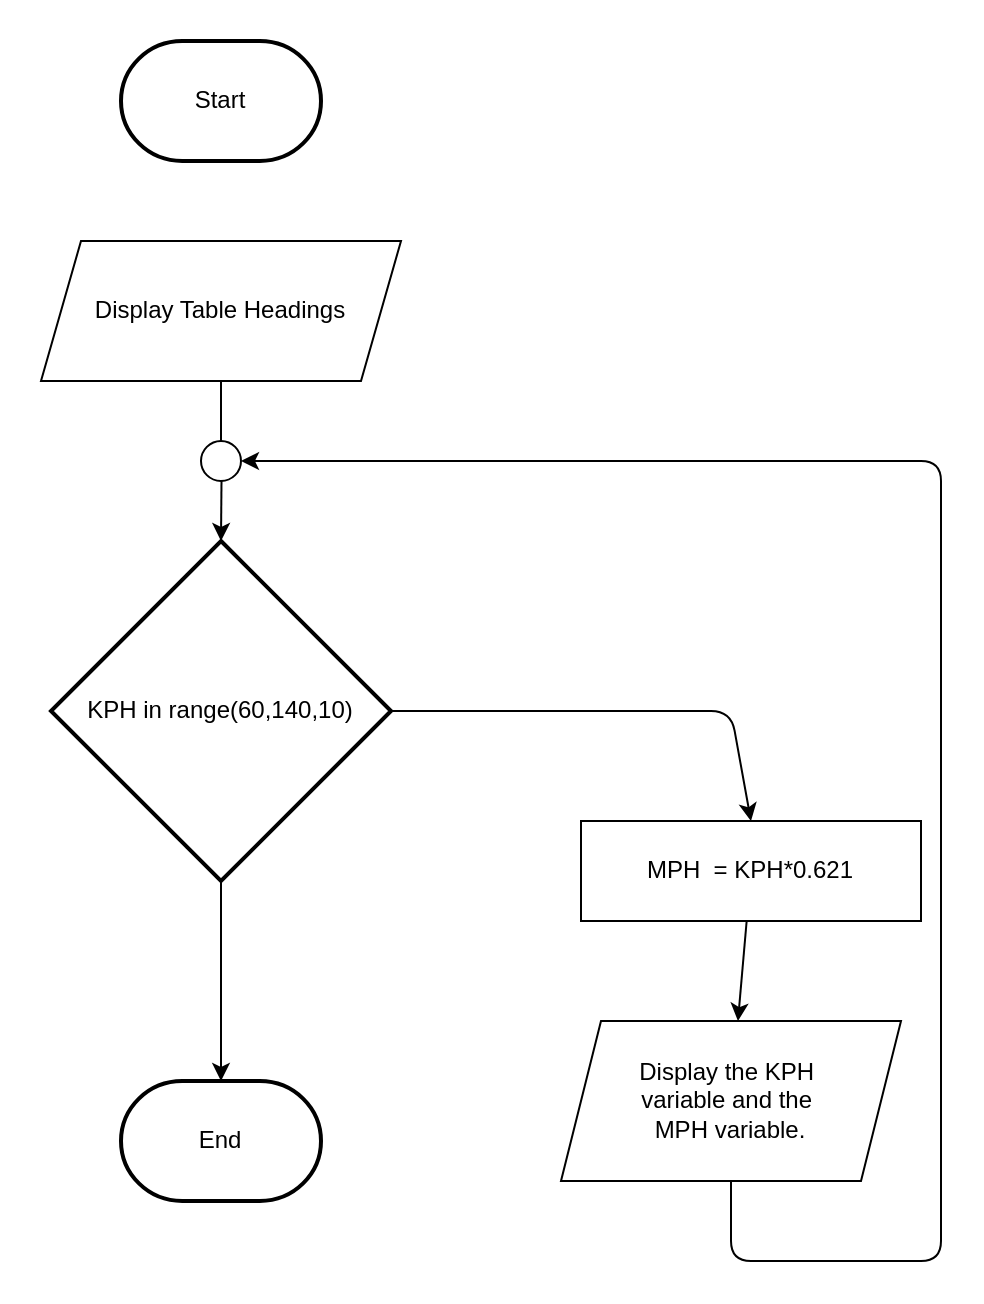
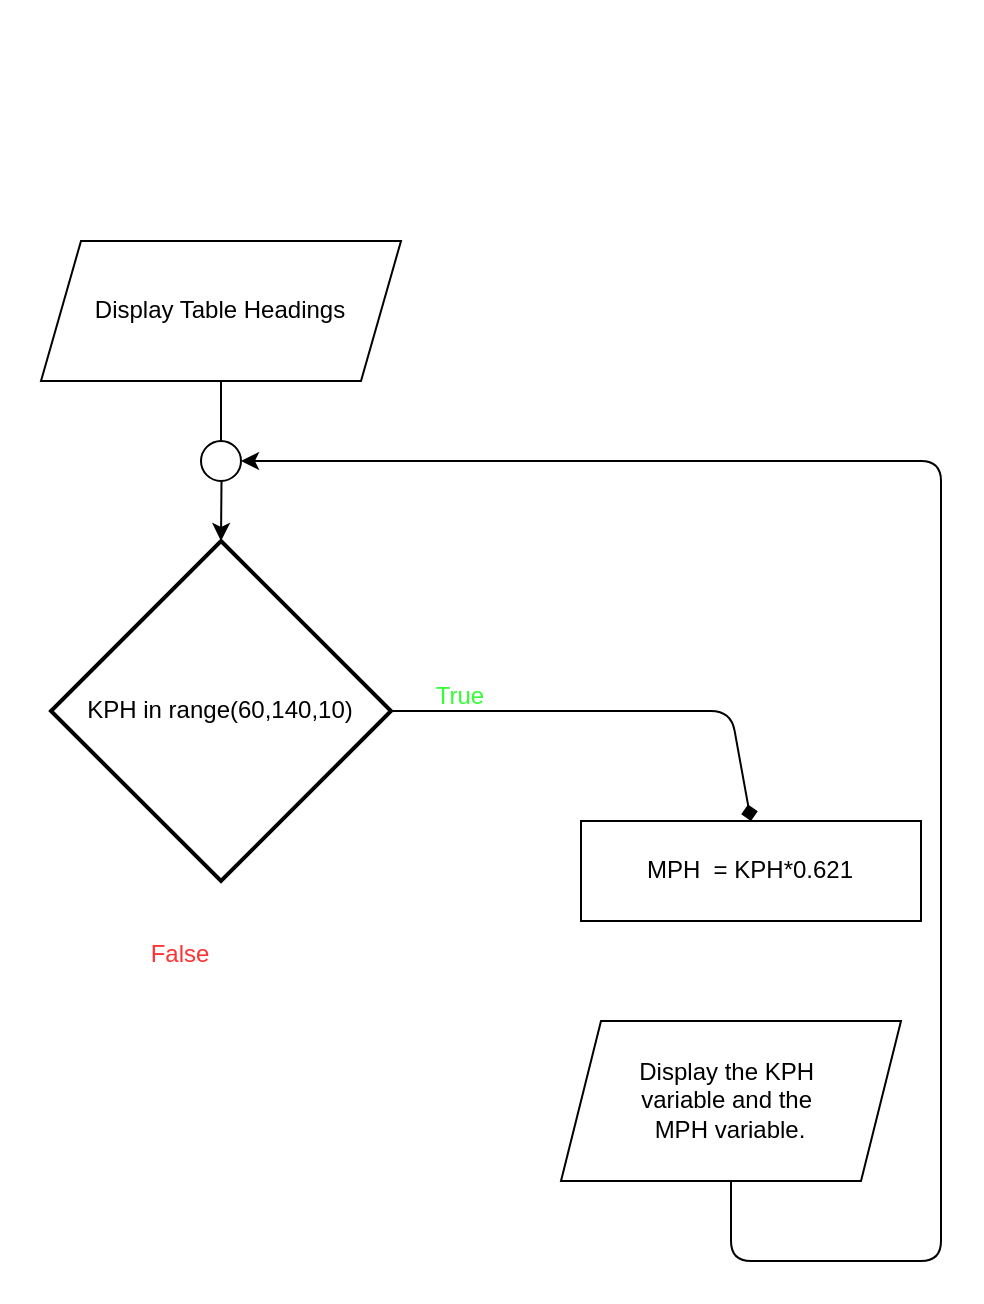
node "Start": removed
node "True": added
edge "KPH in range(60,140,10)" -> "MPH = KPH*0.621": arrowhead classic -> diamond
node "False": added
edge "MPH = KPH*0.621" -> "Display the KPH variable and the MPH variable.": removed
edge "KPH in range(60,140,10)" -> "End": removed
node "End": removed
